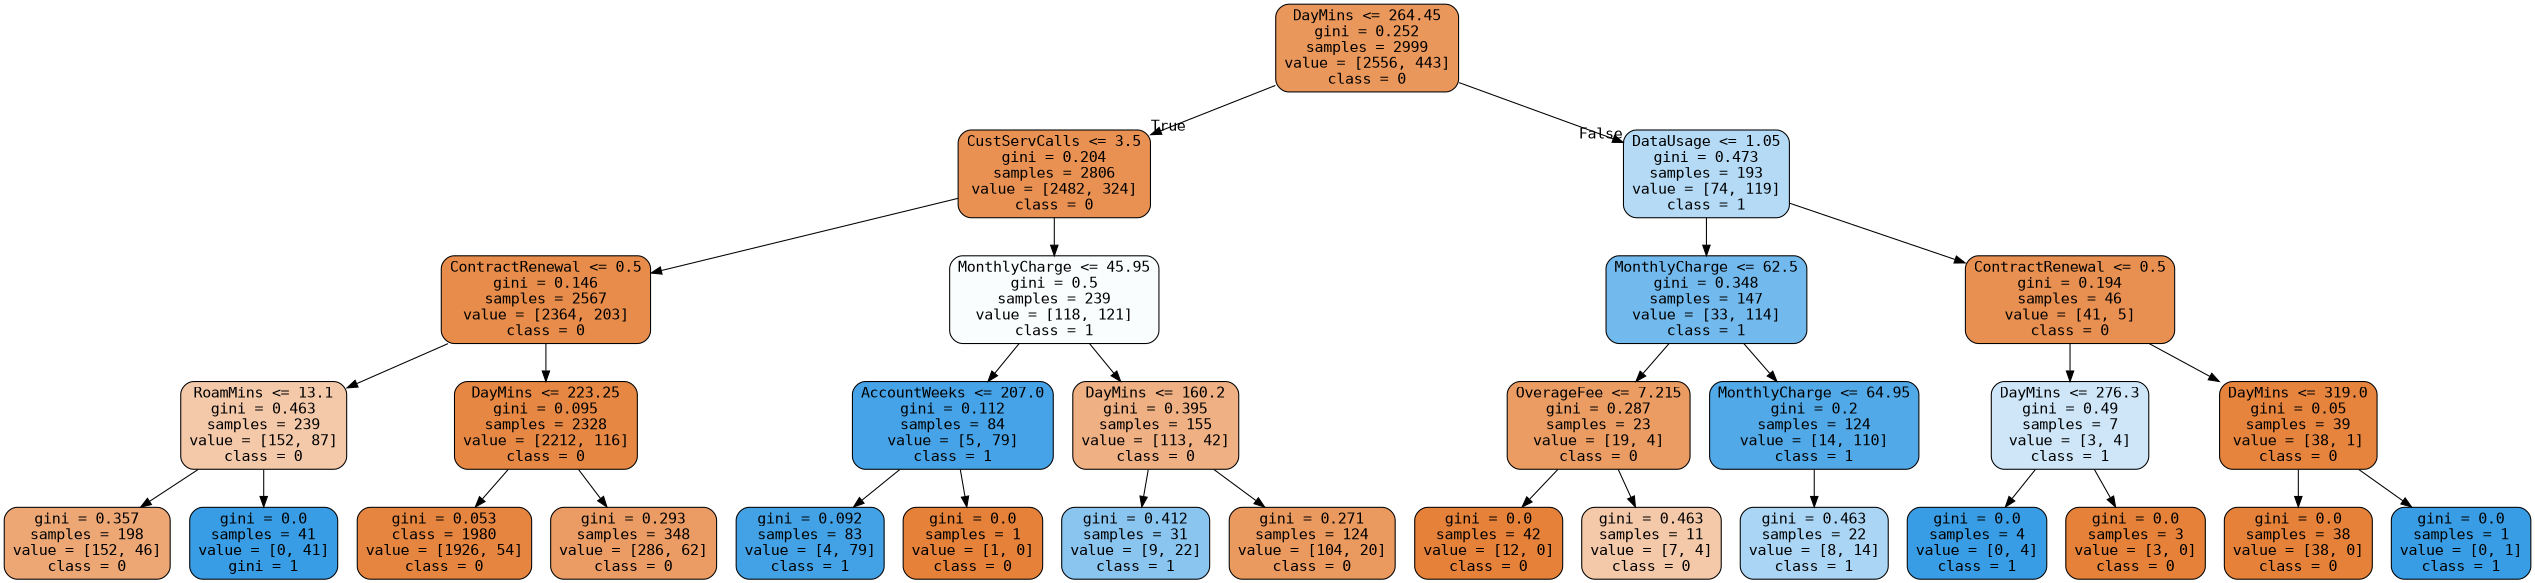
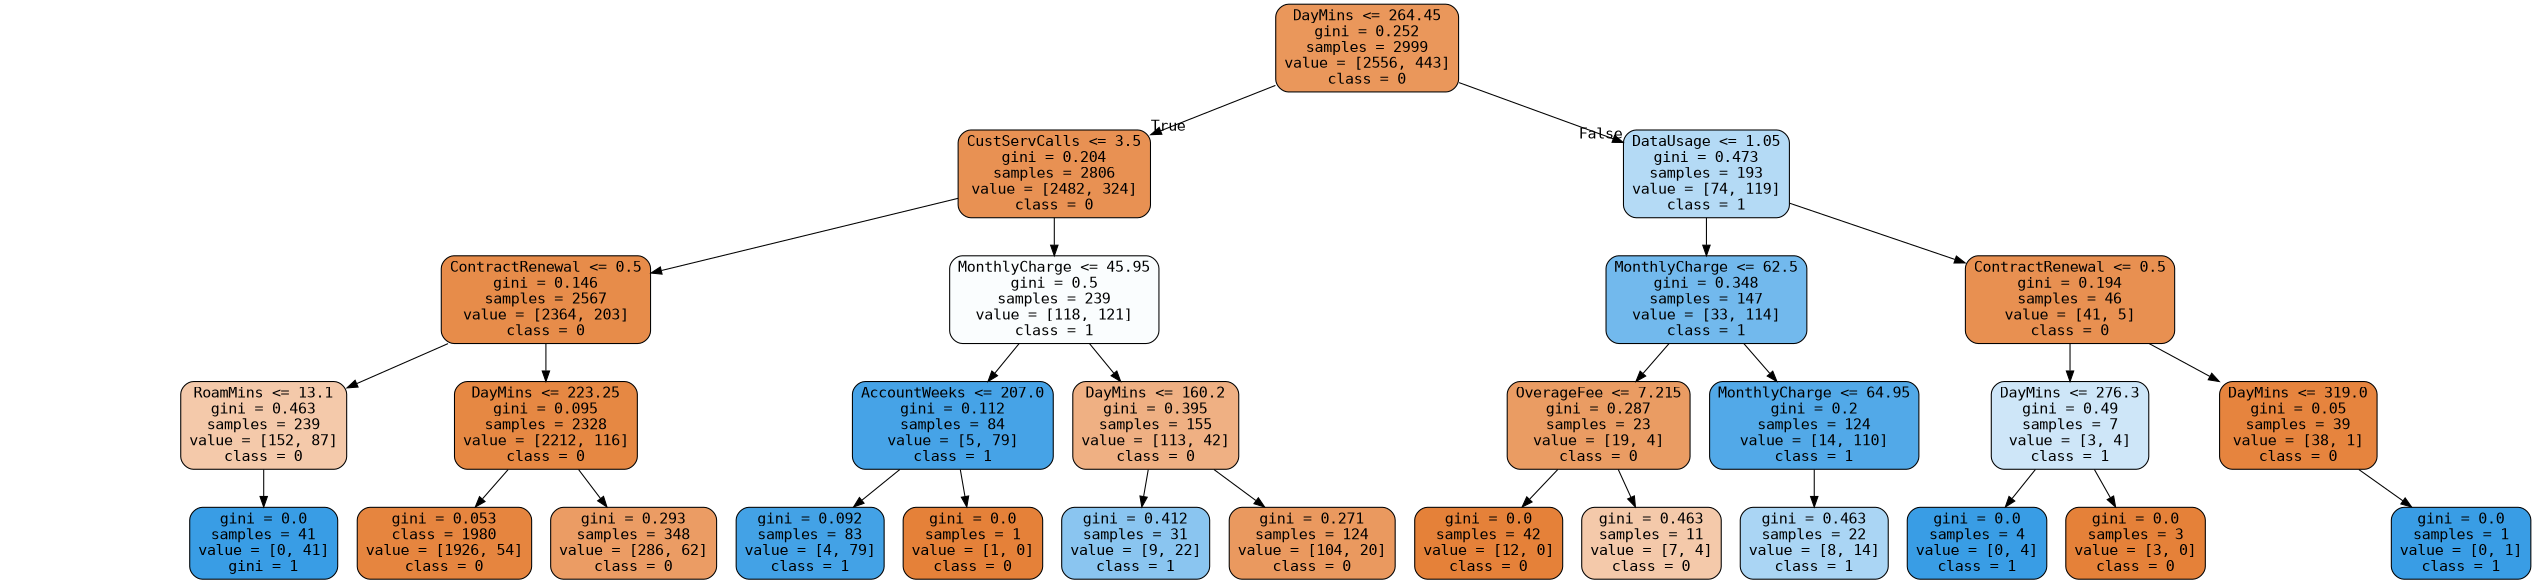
node "gini = 0.357 samples = 198 value = [152, 46] class = 0": removed
node "gini = 0.0 samples = 38 value = [38, 0] class = 0": removed
